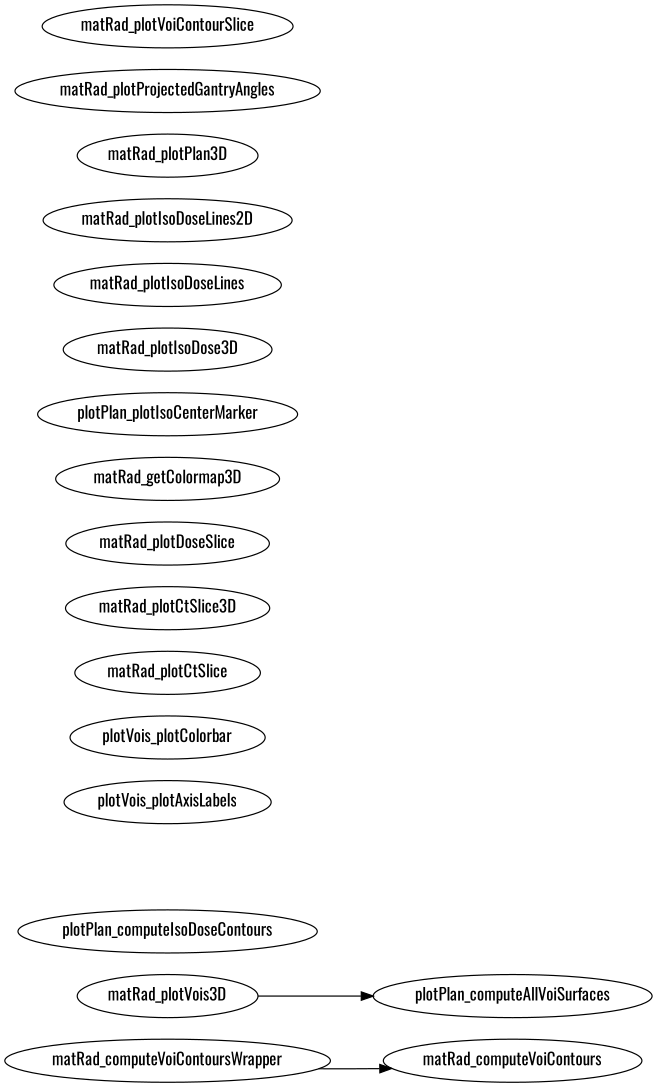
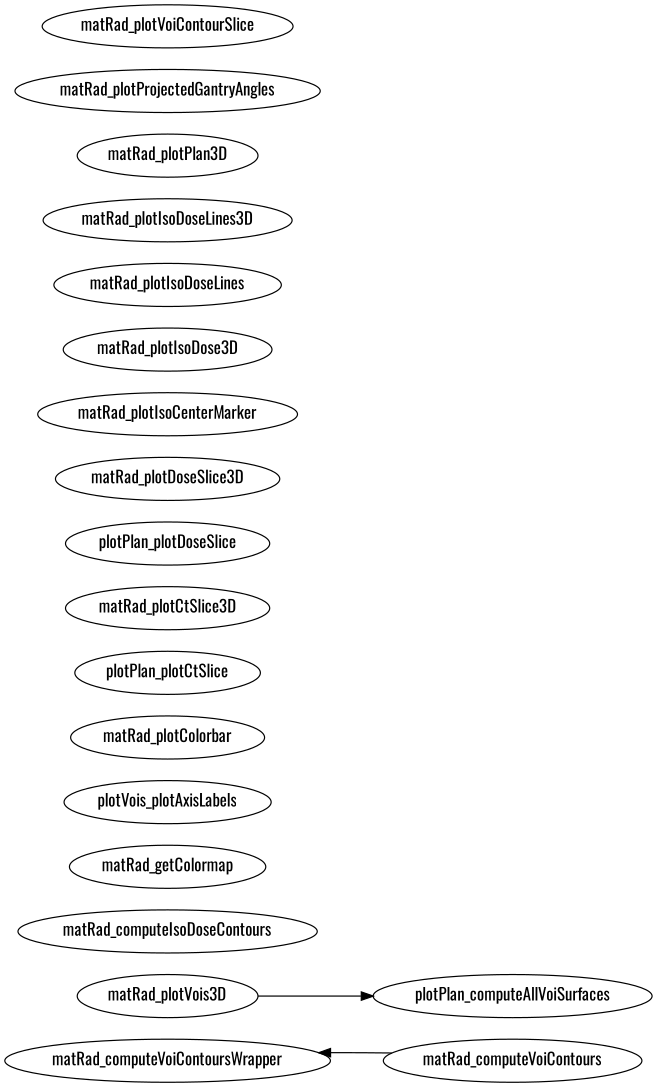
node "matRad_plotIsoDoseLines2D": label "matRad_plotIsoDoseLines2D" -> "matRad_plotIsoDoseLines3D"
node "plotPlan_plotIsoCenterMarker": label "plotPlan_plotIsoCenterMarker" -> "matRad_plotIsoCenterMarker"
node "matRad_getColormap3D": label "matRad_getColormap3D" -> "matRad_plotDoseSlice3D"
node "matRad_plotDoseSlice": label "matRad_plotDoseSlice" -> "plotPlan_plotDoseSlice"
node "matRad_plotCtSlice": label "matRad_plotCtSlice" -> "plotPlan_plotCtSlice"
node "plotVois_plotColorbar": label "plotVois_plotColorbar" -> "matRad_plotColorbar"
node "matRad_getColormap": added
node "plotPlan_computeIsoDoseContours": label "plotPlan_computeIsoDoseContours" -> "matRad_computeIsoDoseContours"
edge "matRad_computeVoiContoursWrapper" -> "matRad_computeVoiContours": reversed
